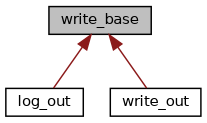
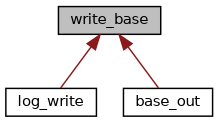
node "log_out": label "log_out" -> "log_write"
node "write_out": label "write_out" -> "base_out"
